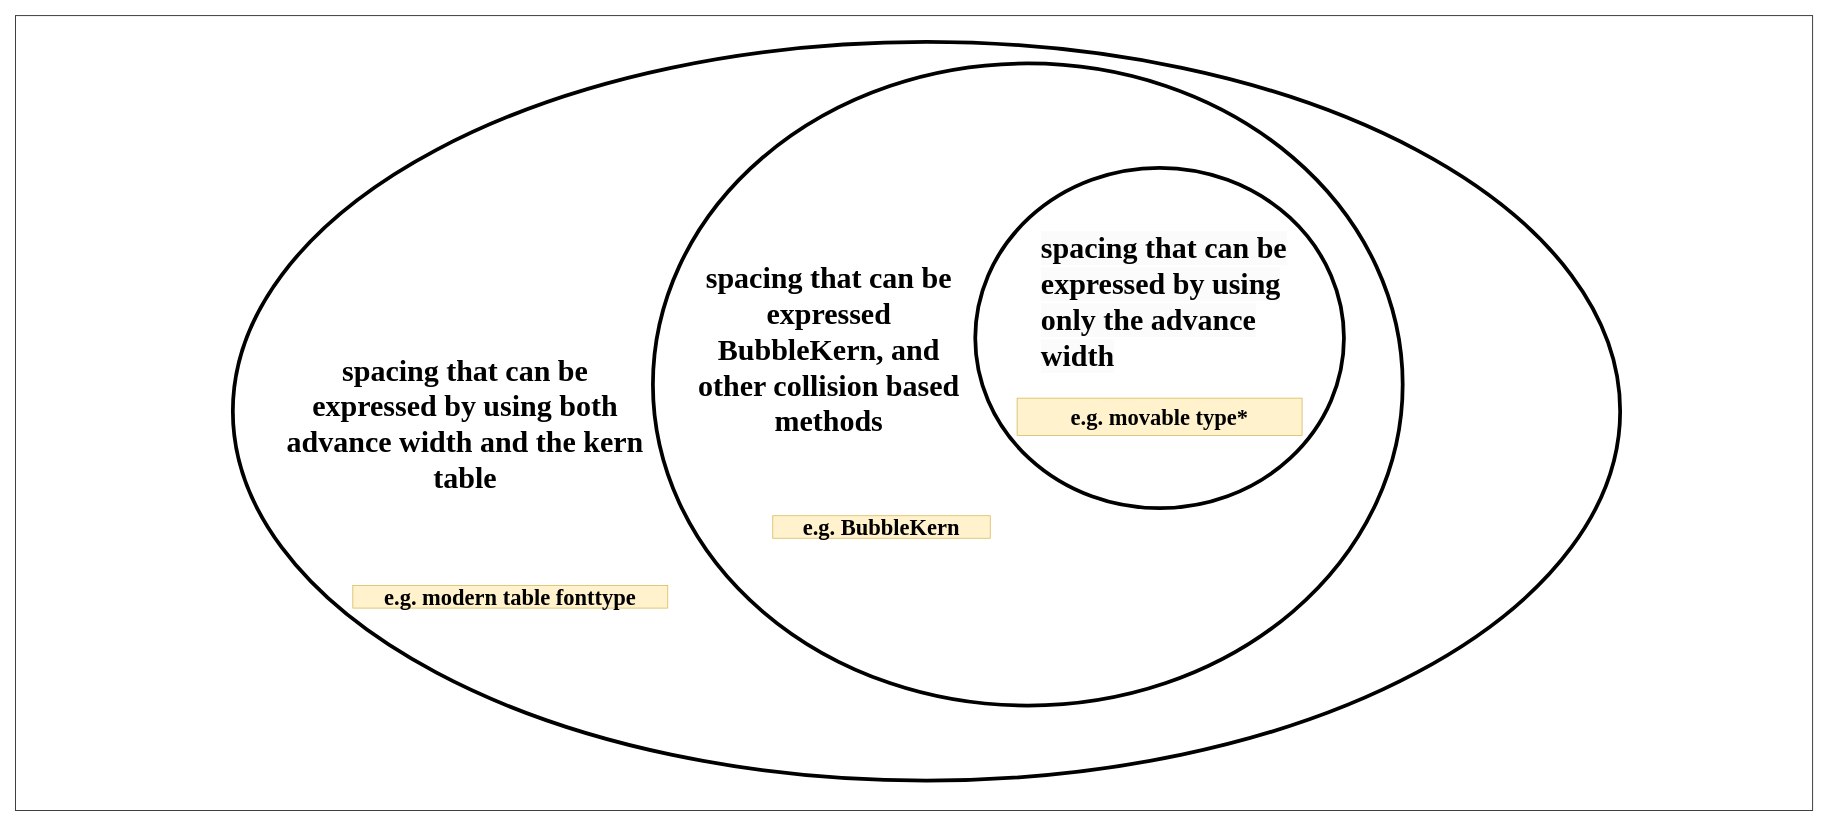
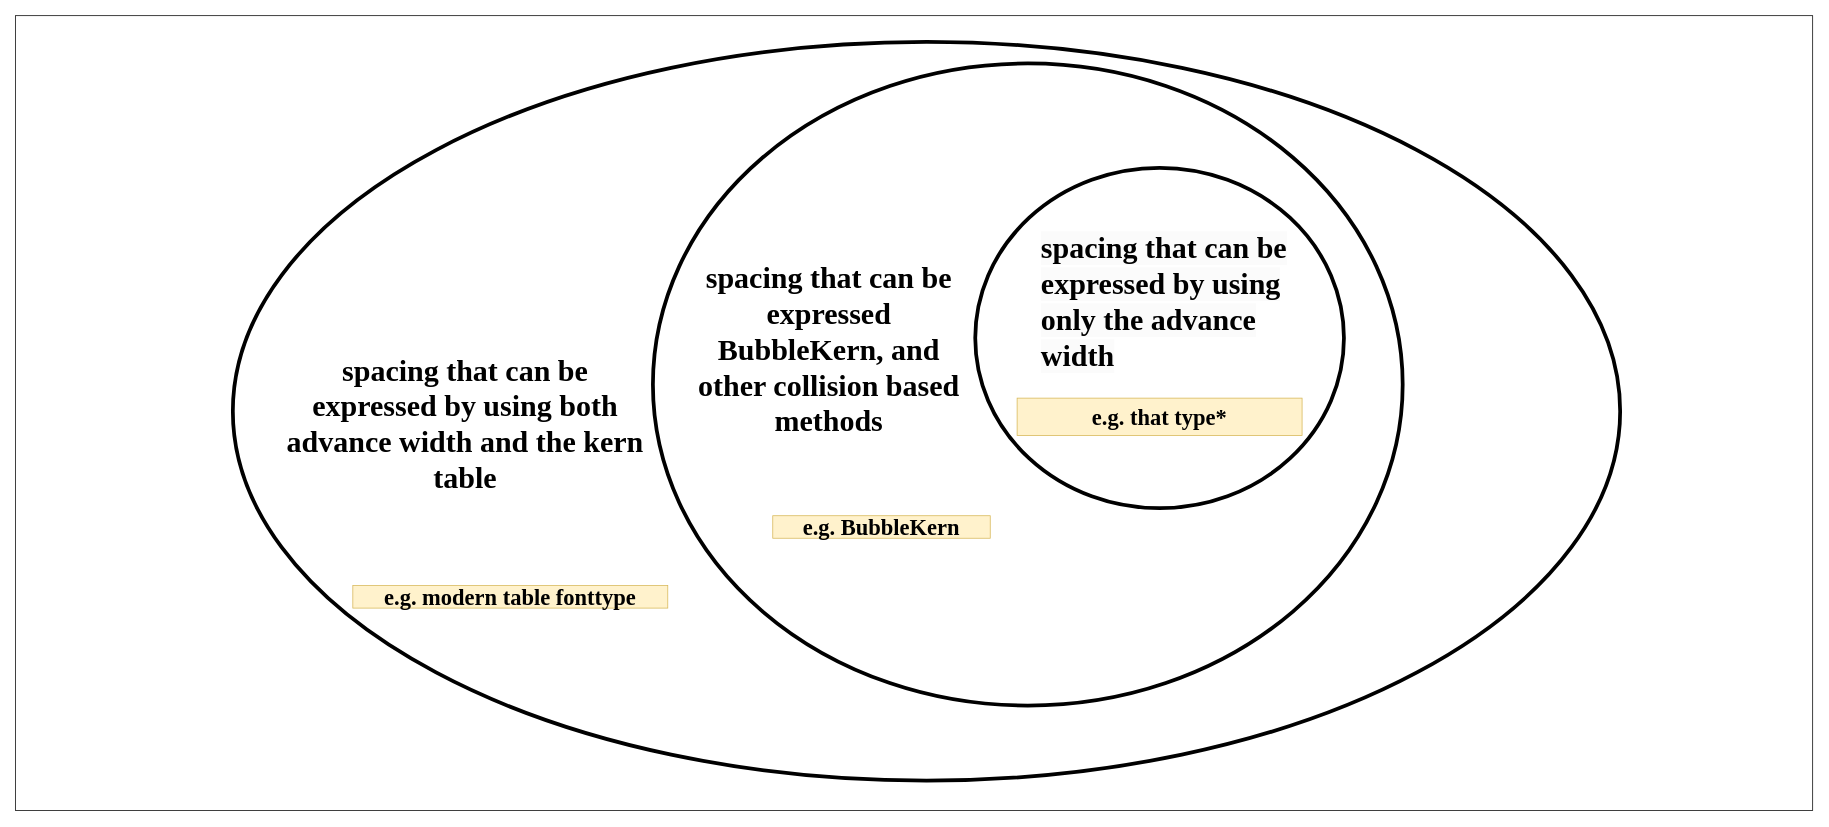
node "e.g. movable type*": label "e.g. movable type*" -> "e.g. that type*"
